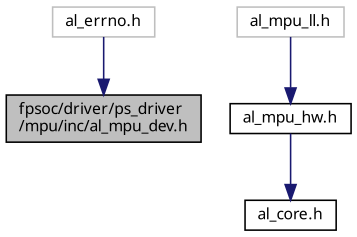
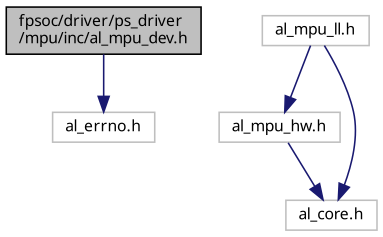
edge "al_errno.h" -> "fpsoc/driver/ps_driver /mpu/inc/al_mpu_dev.h": reversed
edge "al_mpu_ll.h" -> "al_core.h": added
node "al_mpu_hw.h": color black -> grey75
node "al_core.h": color black -> grey75
